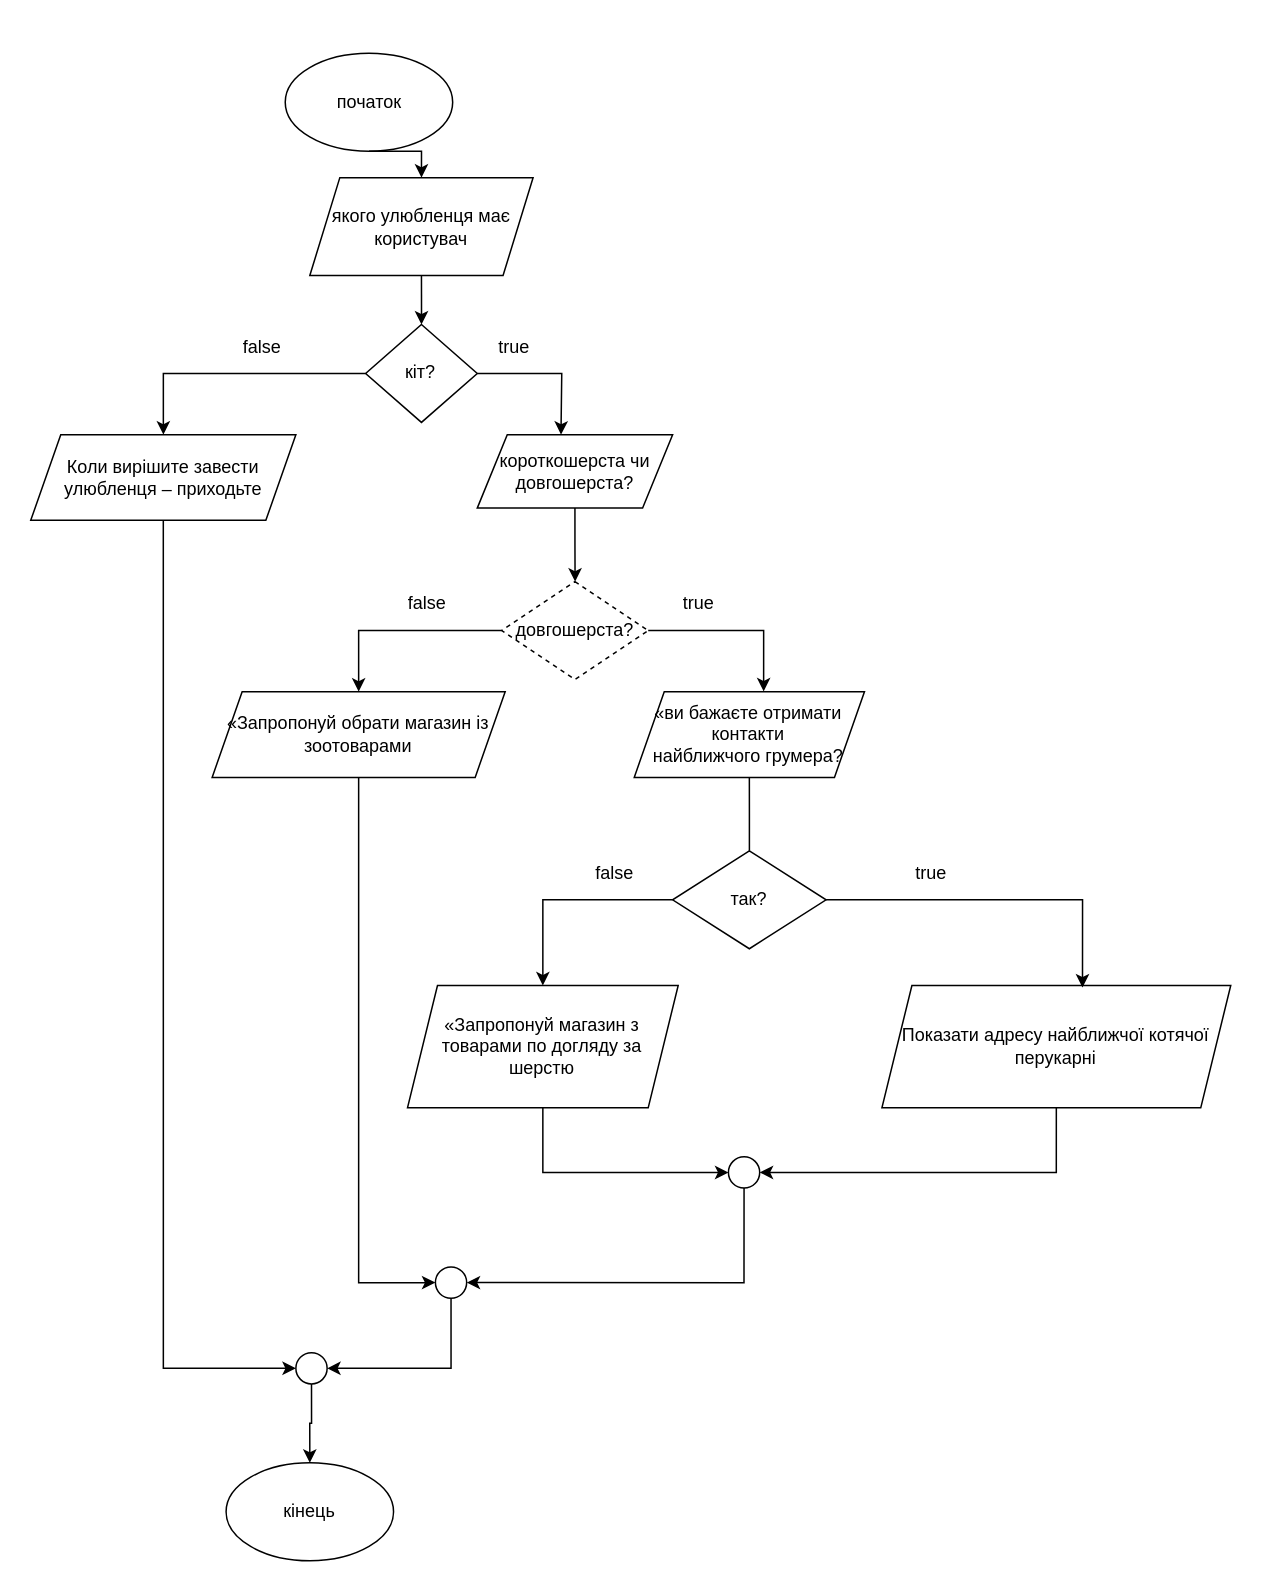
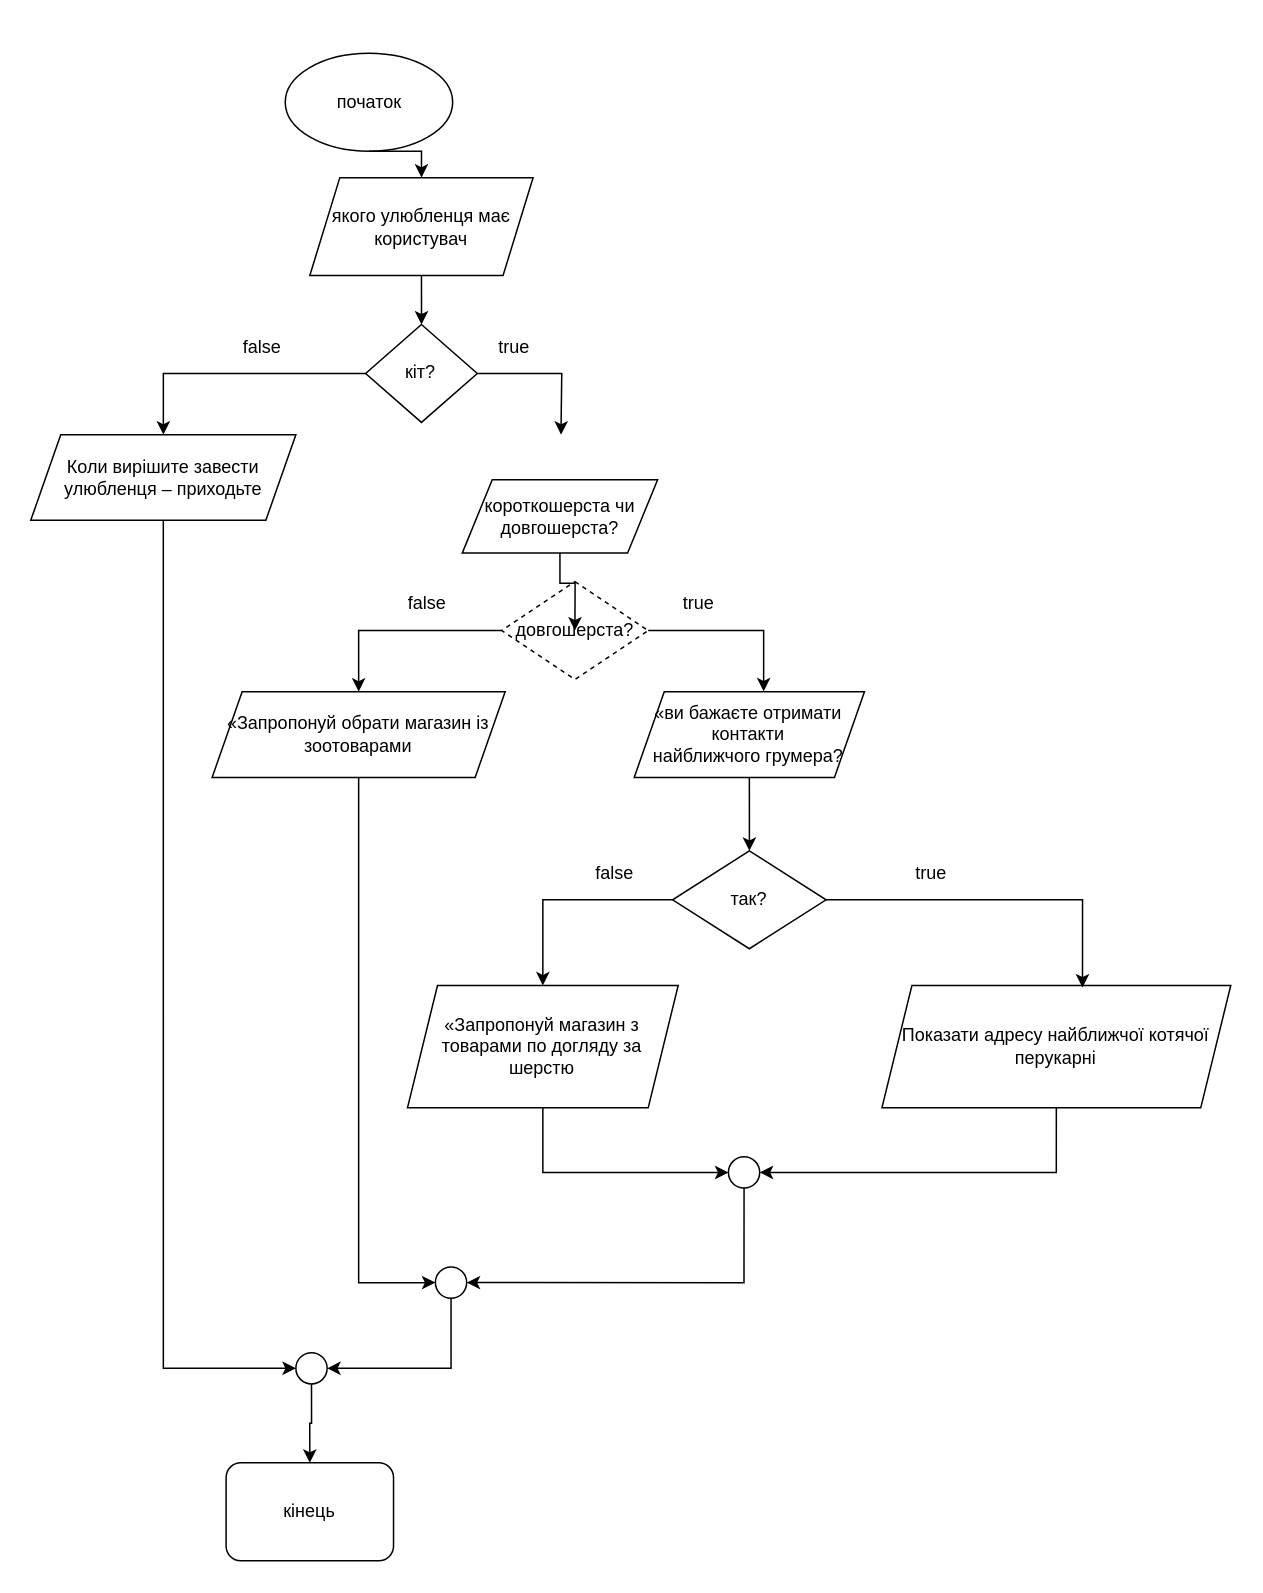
node "короткошерста чи довгошерста?": moved (575, 471) -> (560, 516)
edge "«ви бажаєте отримати контакти найближчого грумера?" -- "так?": arrowhead none -> classic
node "кінець": shape ellipse -> rounded rectangle
